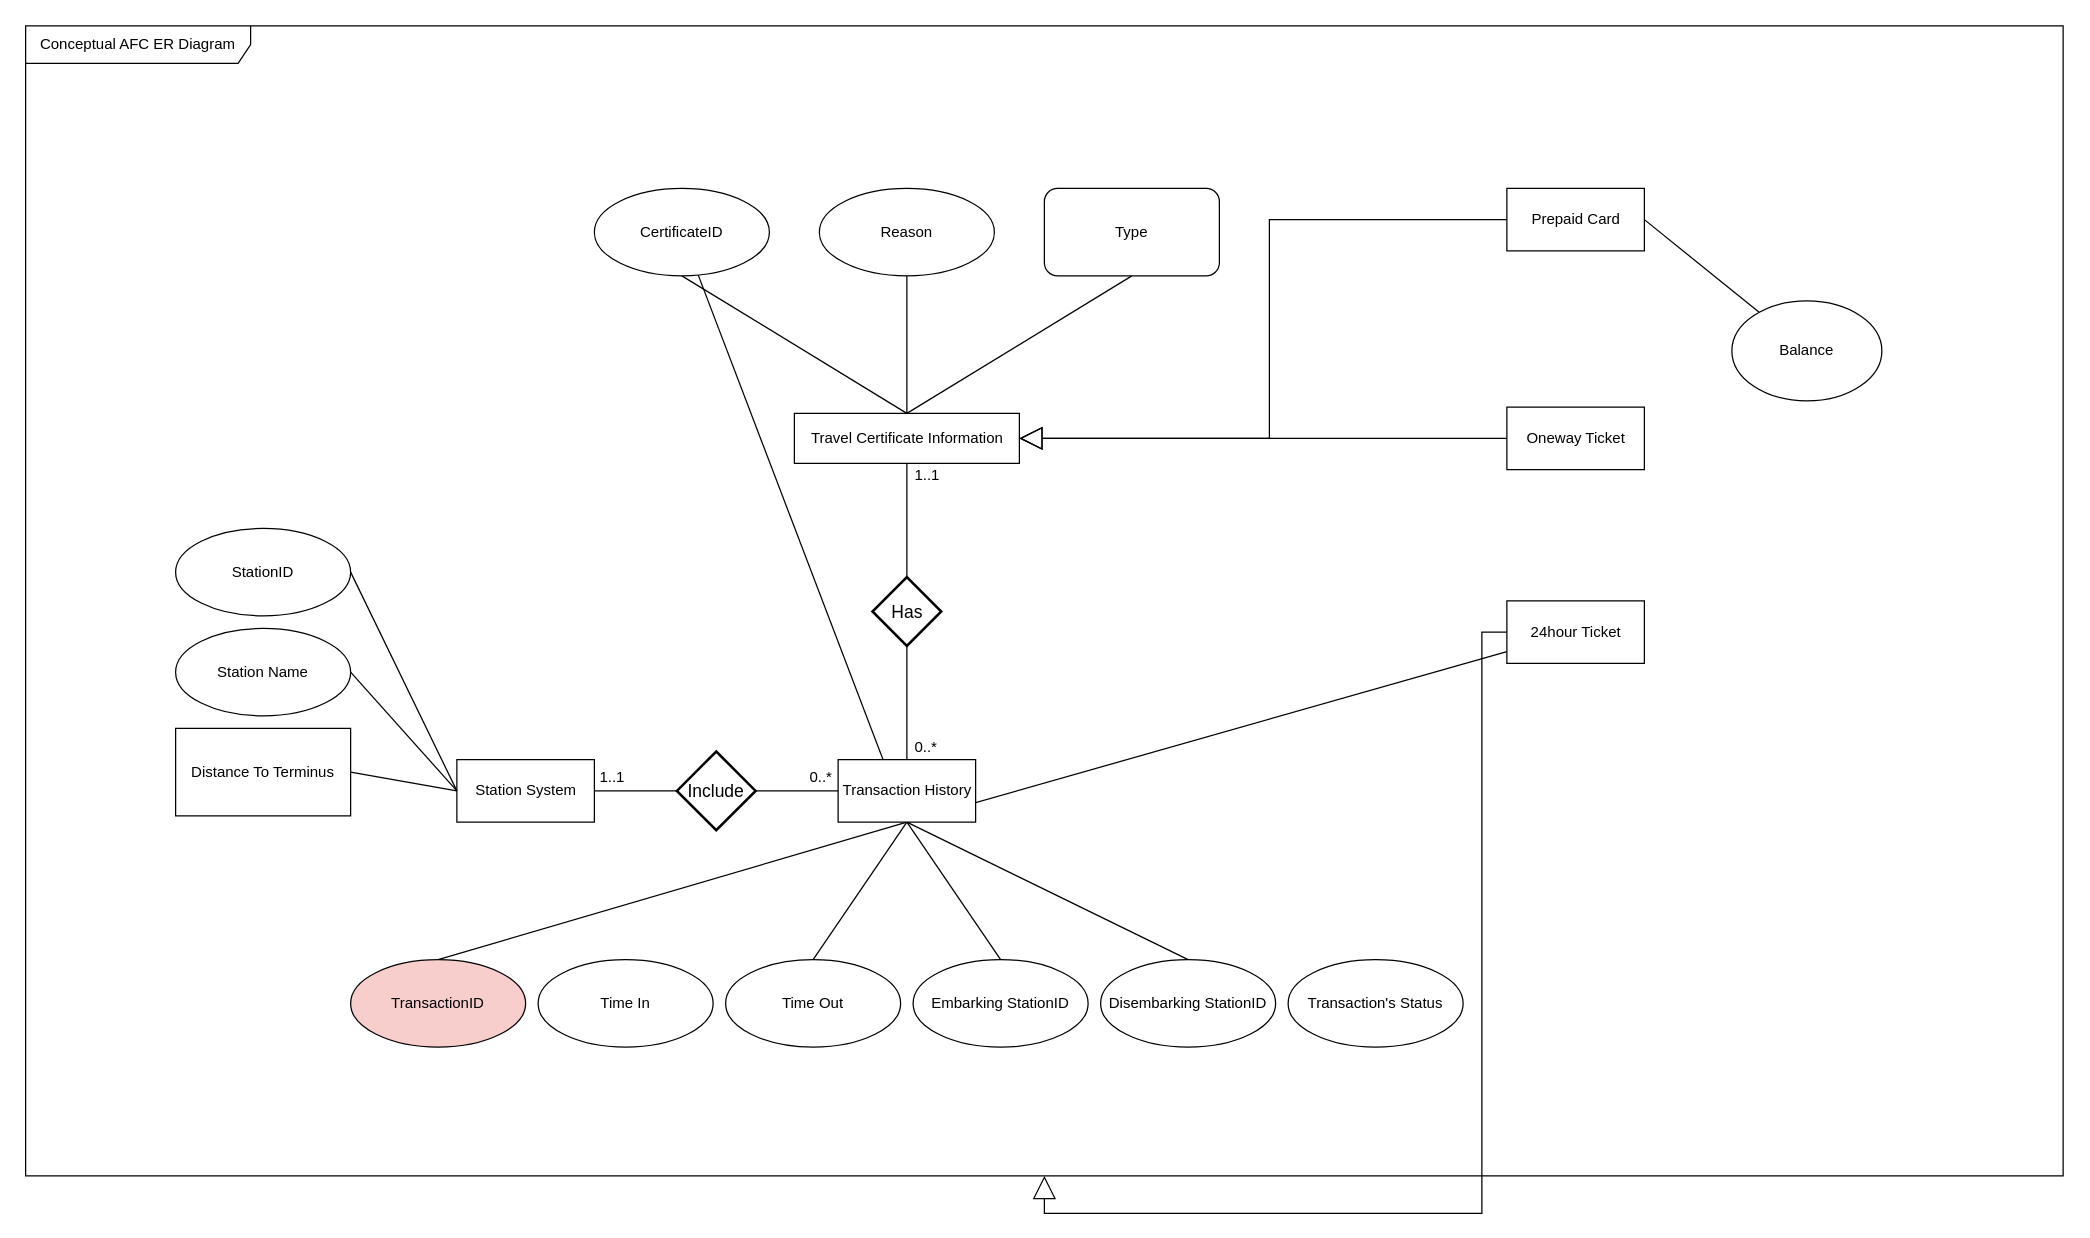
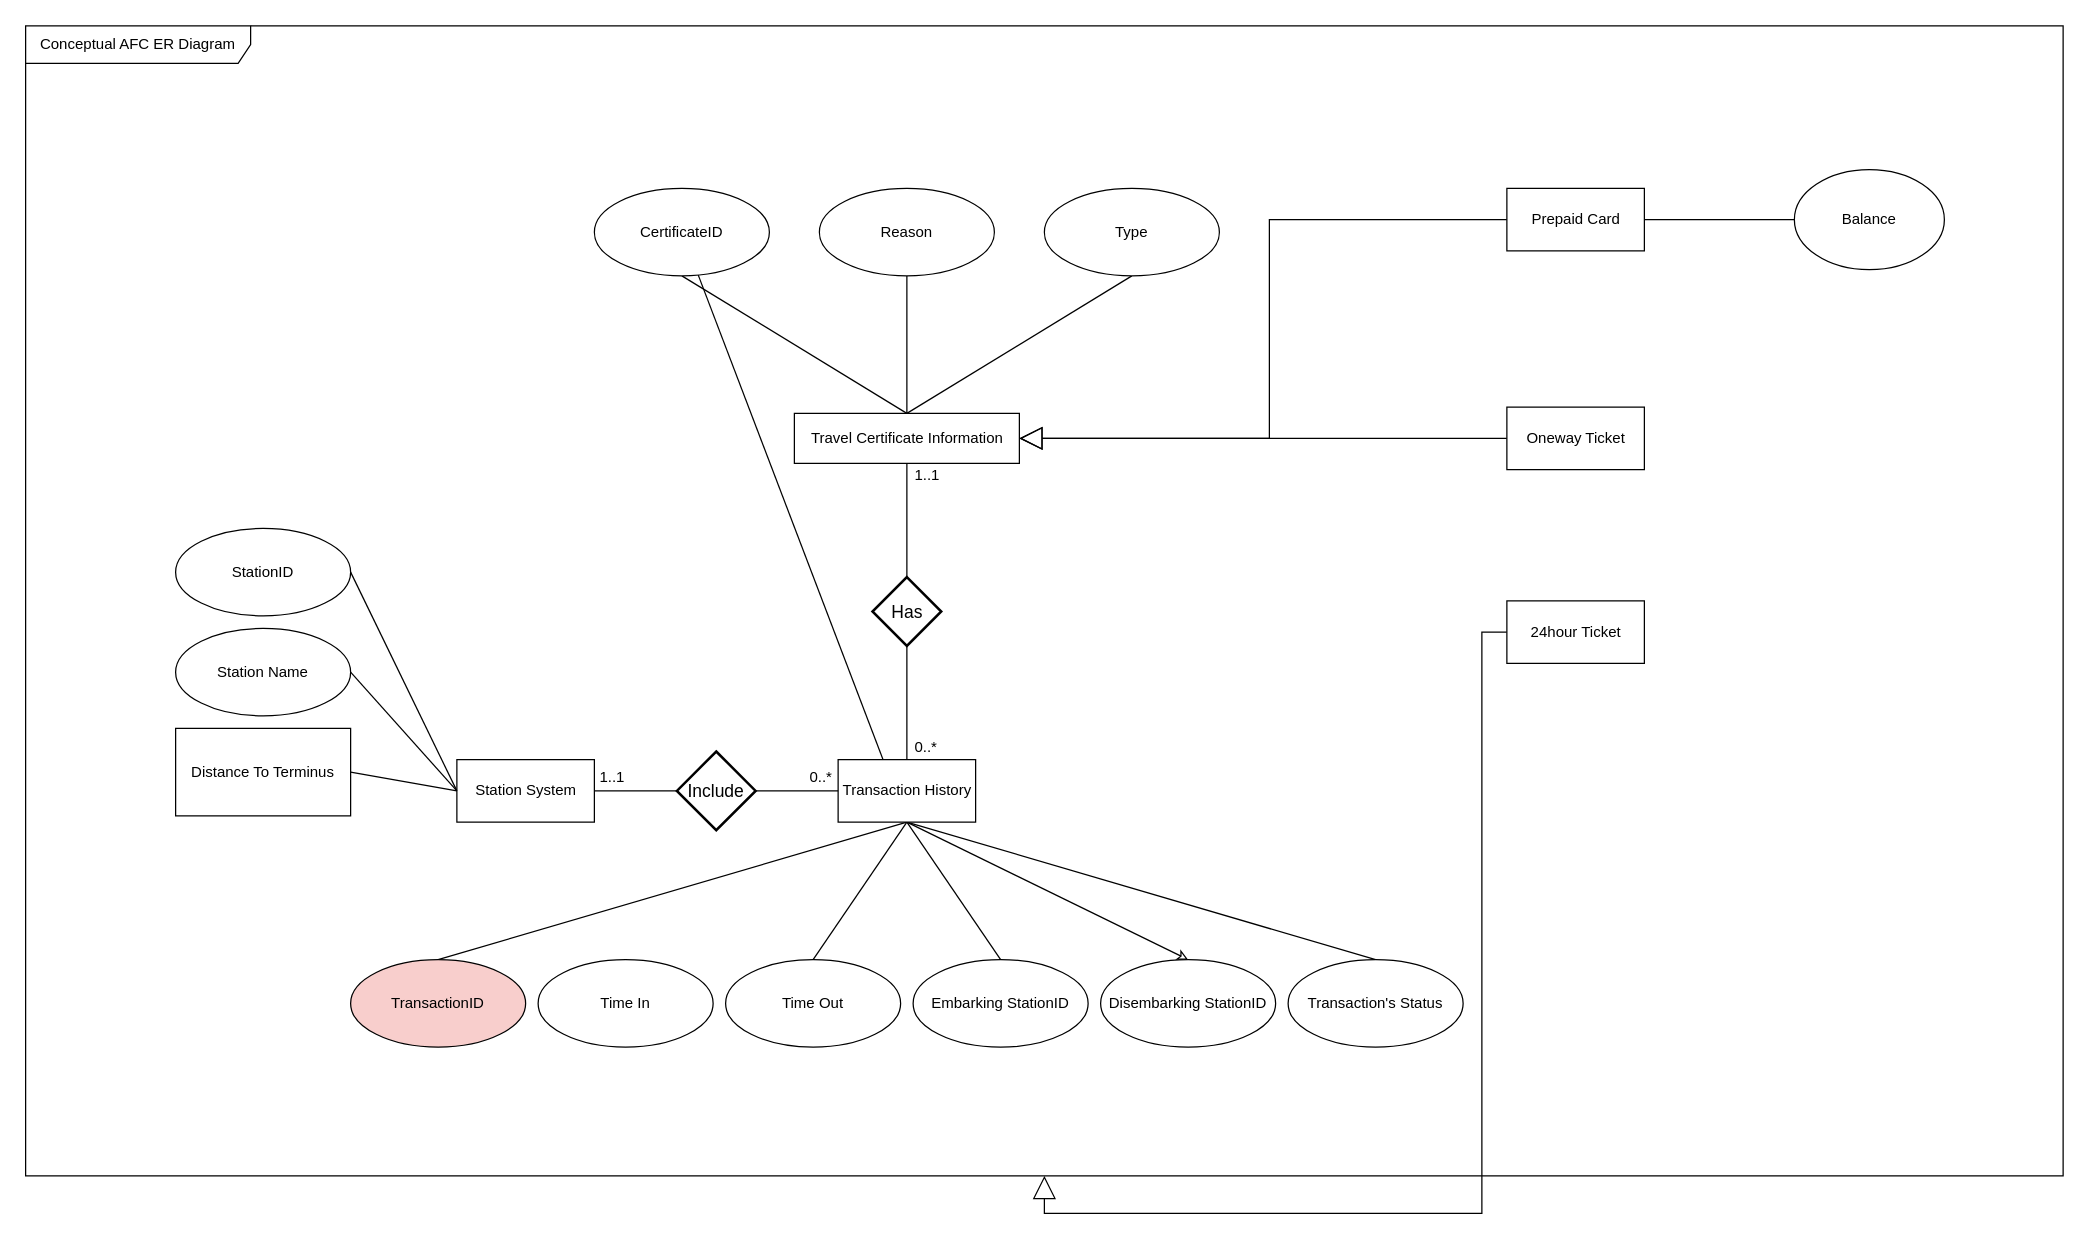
node "Type": shape rounded rectangle -> ellipse
node "Balance": moved (1807, 351) -> (1869, 219)
edge "24hour Ticket" -- "Transaction History": now "Transaction's Status" -- "Transaction History"
edge "Transaction History" -- "Disembarking StationID": arrowhead none -> classic
